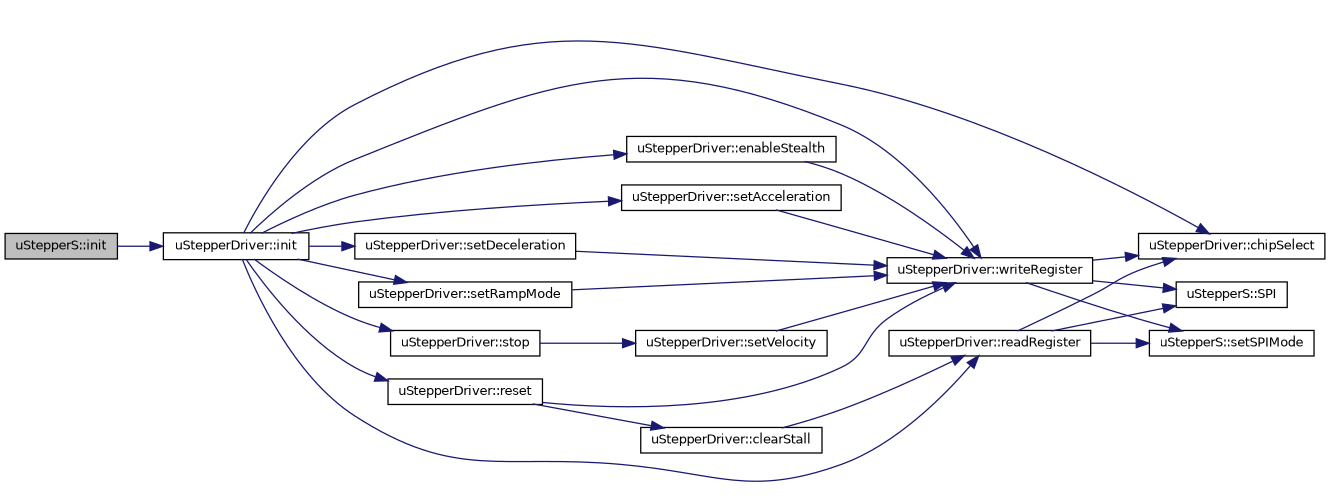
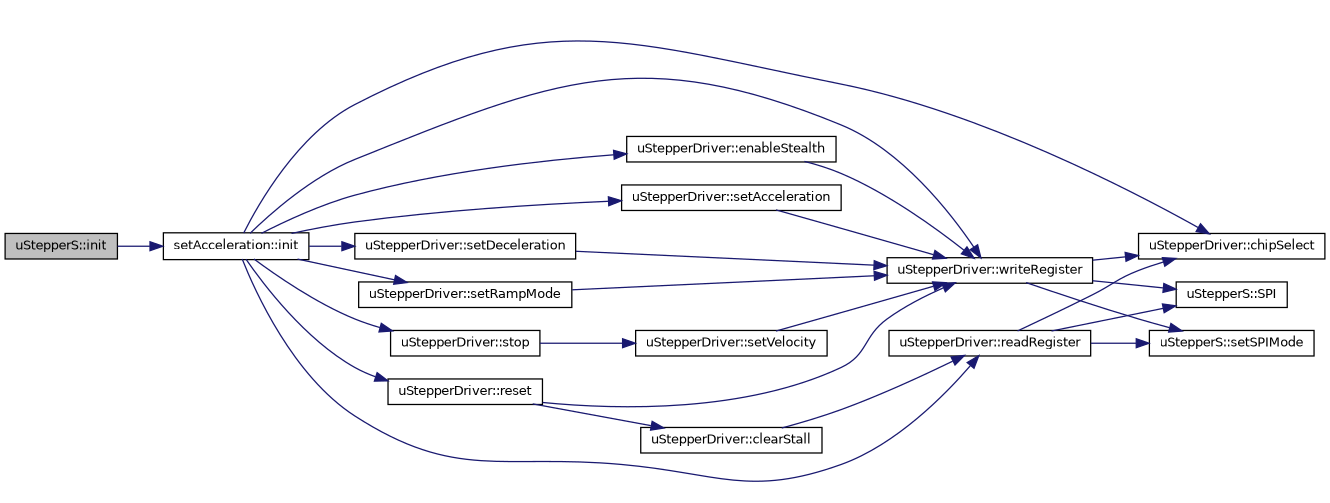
node "uStepperDriver::init": label "uStepperDriver::init" -> "setAcceleration::init"
